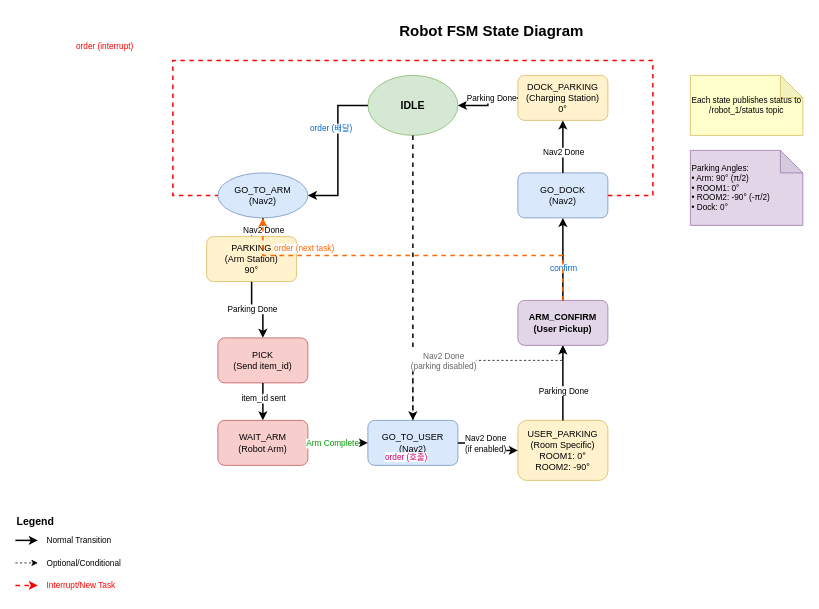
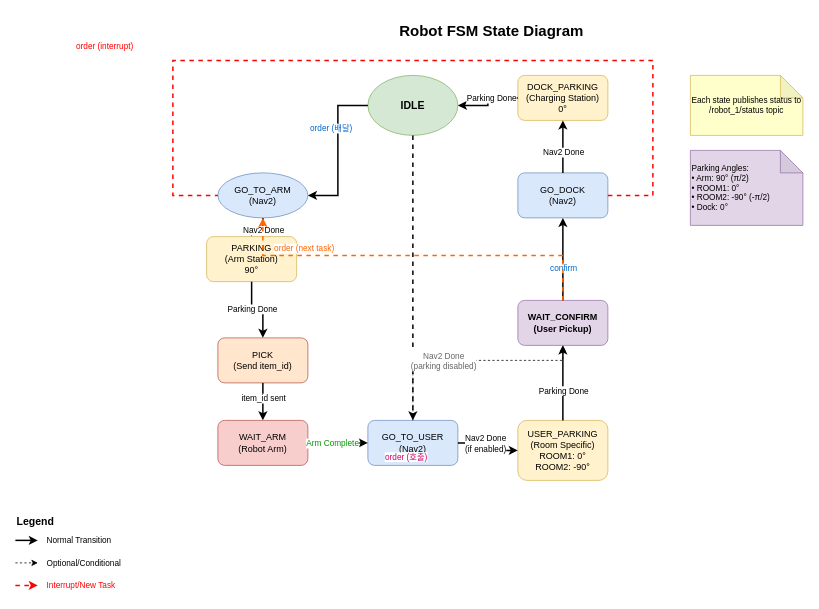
node "ARM_CONFIRM (User Pickup)": label "ARM_CONFIRM (User Pickup)" -> "WAIT_CONFIRM (User Pickup)"
node "PICK (Send item_id)": fillcolor #f8cecc -> #ffe6cc
